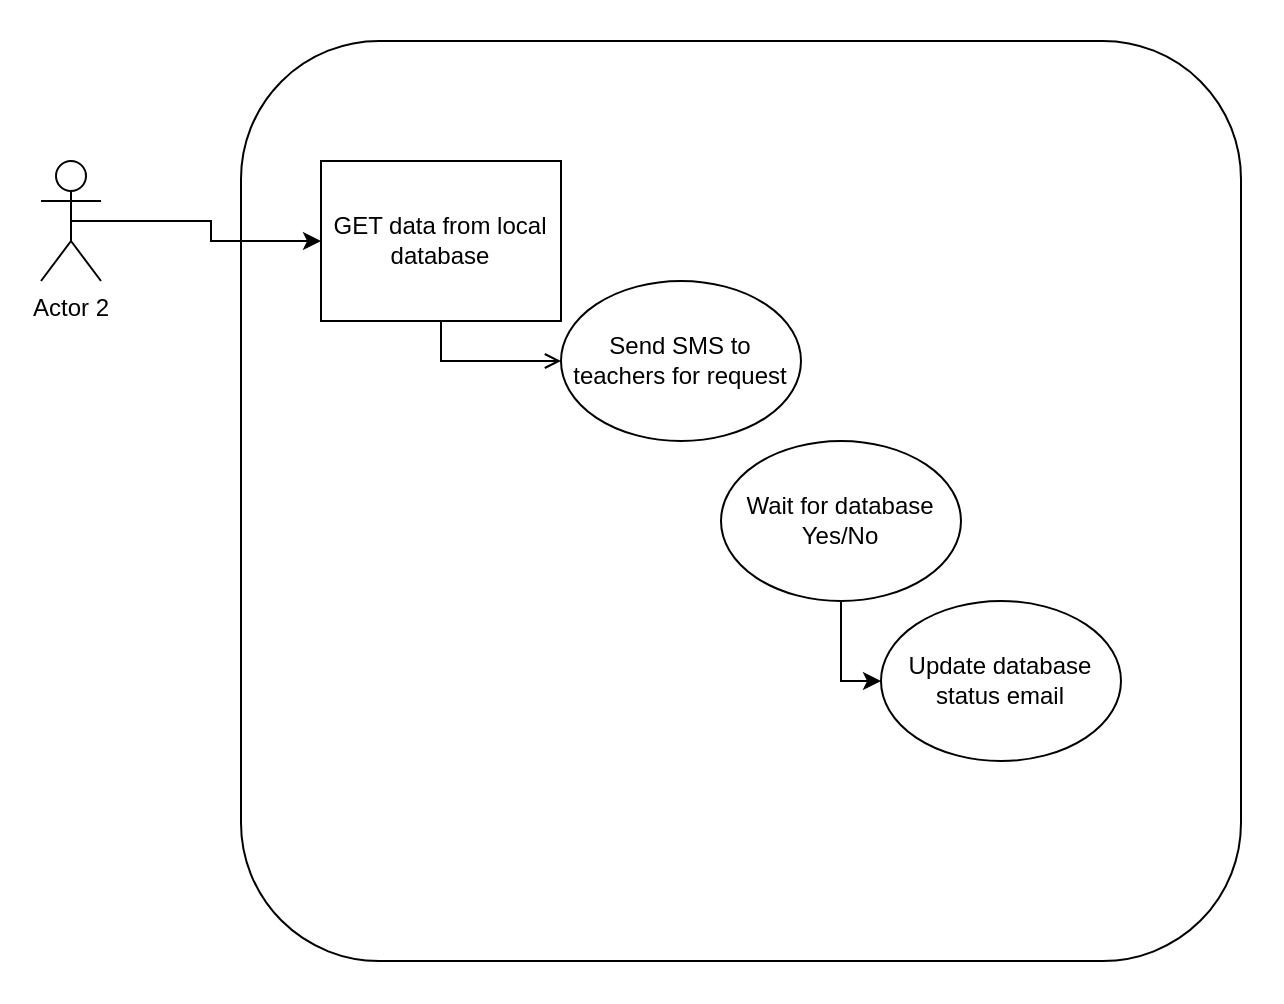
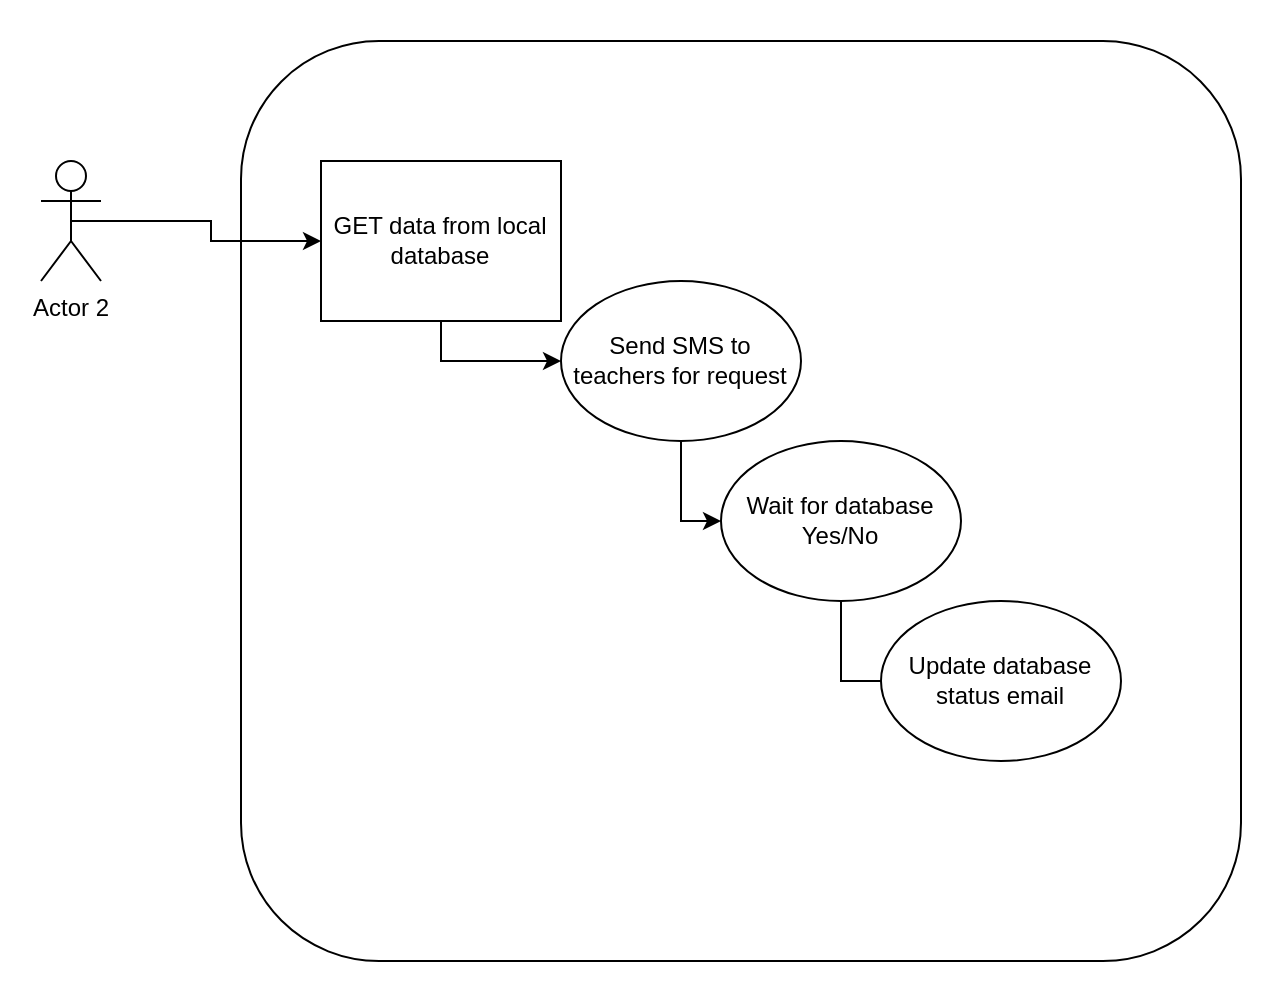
edge "GET data from local database" -> "Send SMS to teachers for request": arrowhead open -> classic
edge "Send SMS to teachers for request" -> "Wait for database Yes/No": added
edge "Wait for database Yes/No" -> "Update database status email": arrowhead classic -> none
